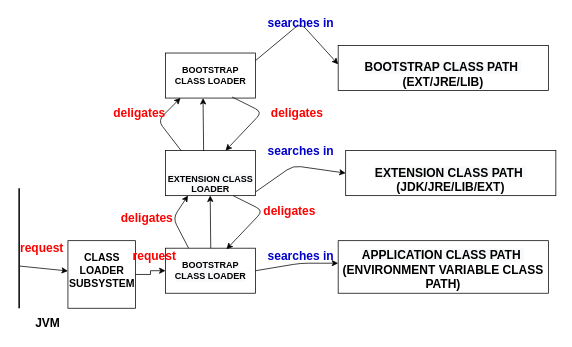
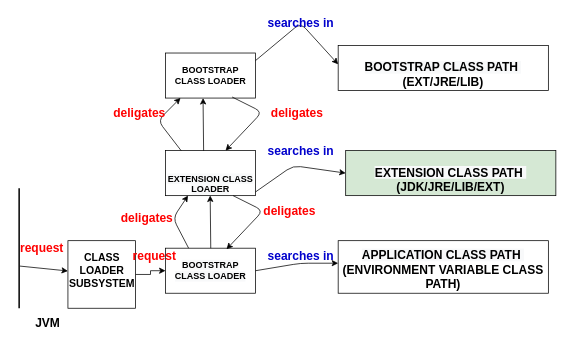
node "EXTENSION CLASS PATH (JDK/JRE/LIB/EXT)": fillcolor #ffffff -> #d5e8d4
